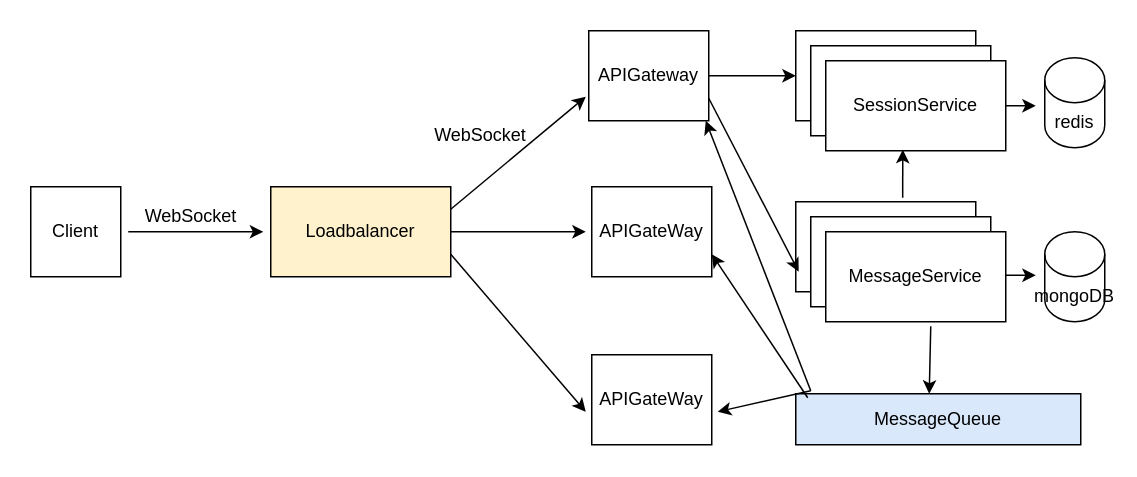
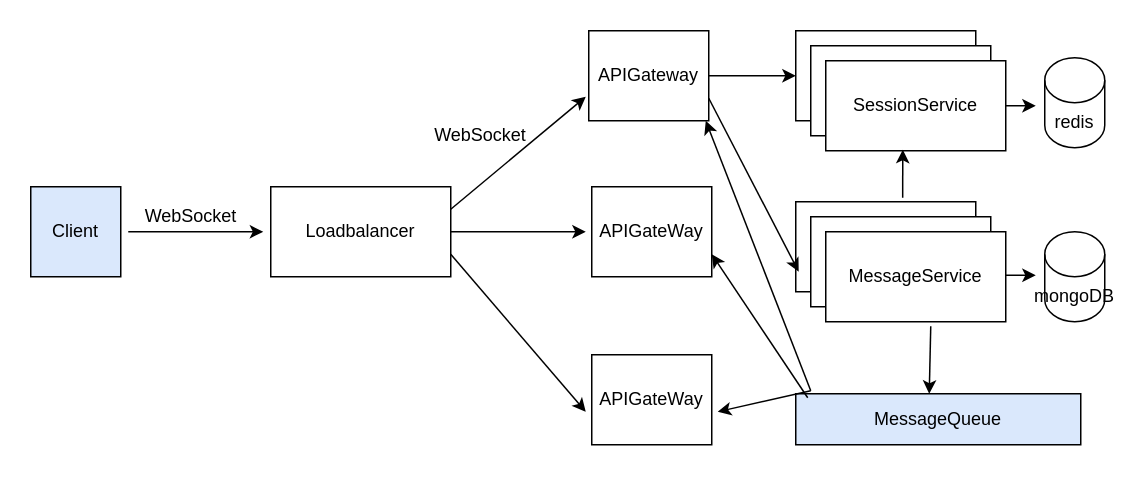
node "Client": fillcolor #ffffff -> #dae8fc
node "Loadbalancer": fillcolor #fff2cc -> #ffffff
